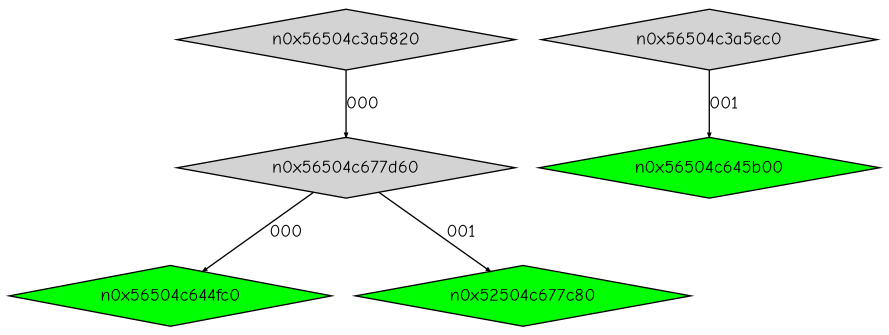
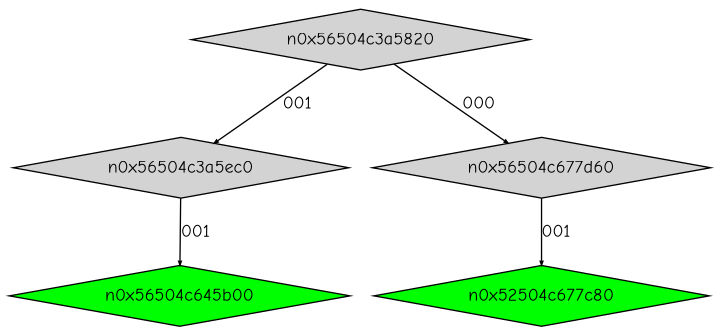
edge "n0x56504c3a5820" -> "n0x56504c3a5ec0": added, label "001"
node "n0x56504c644fc0": removed
